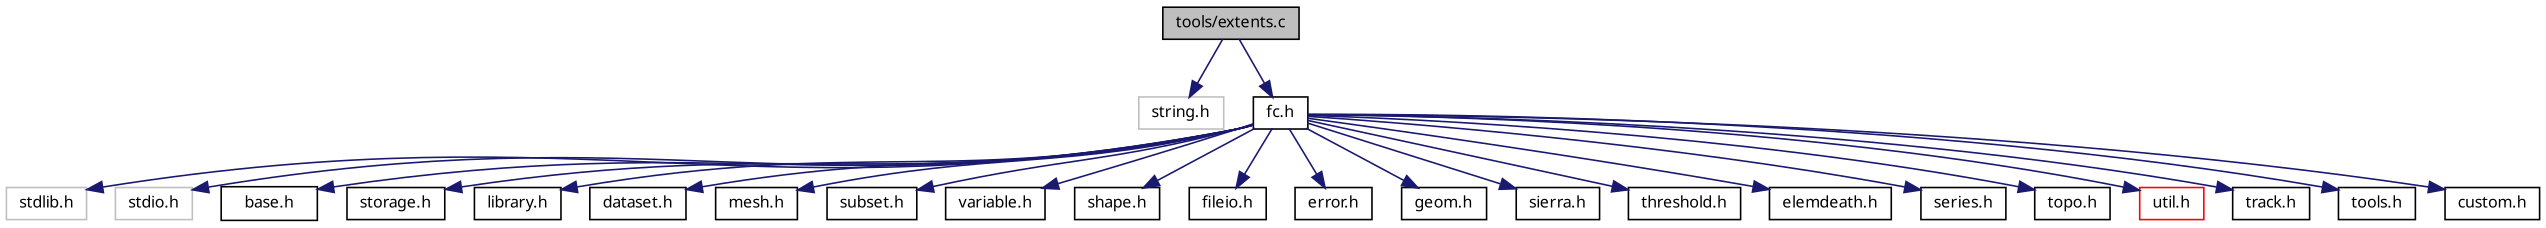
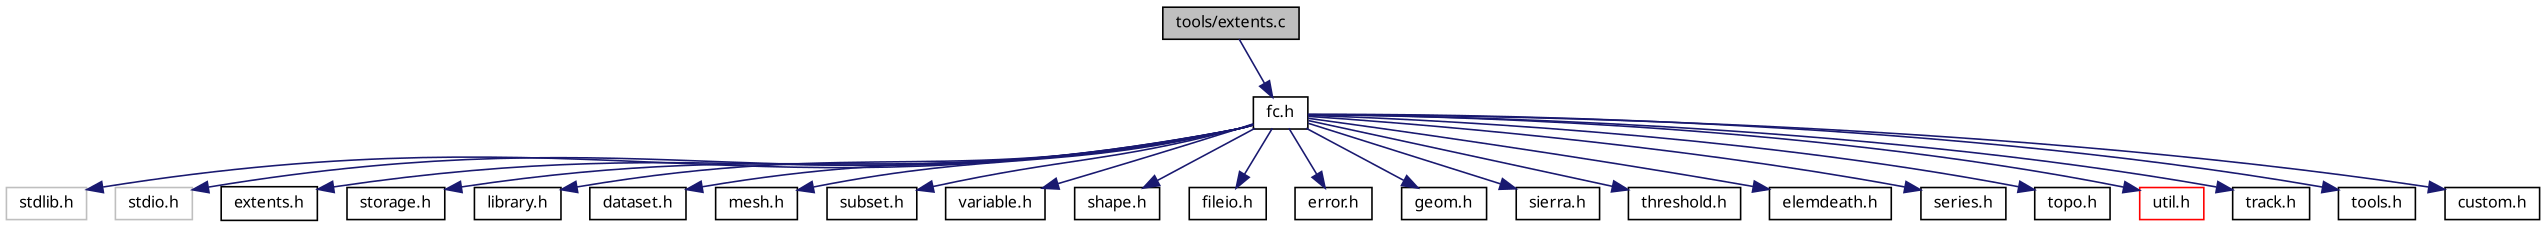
node "string.h": removed
node "base.h": label "base.h" -> "extents.h"
